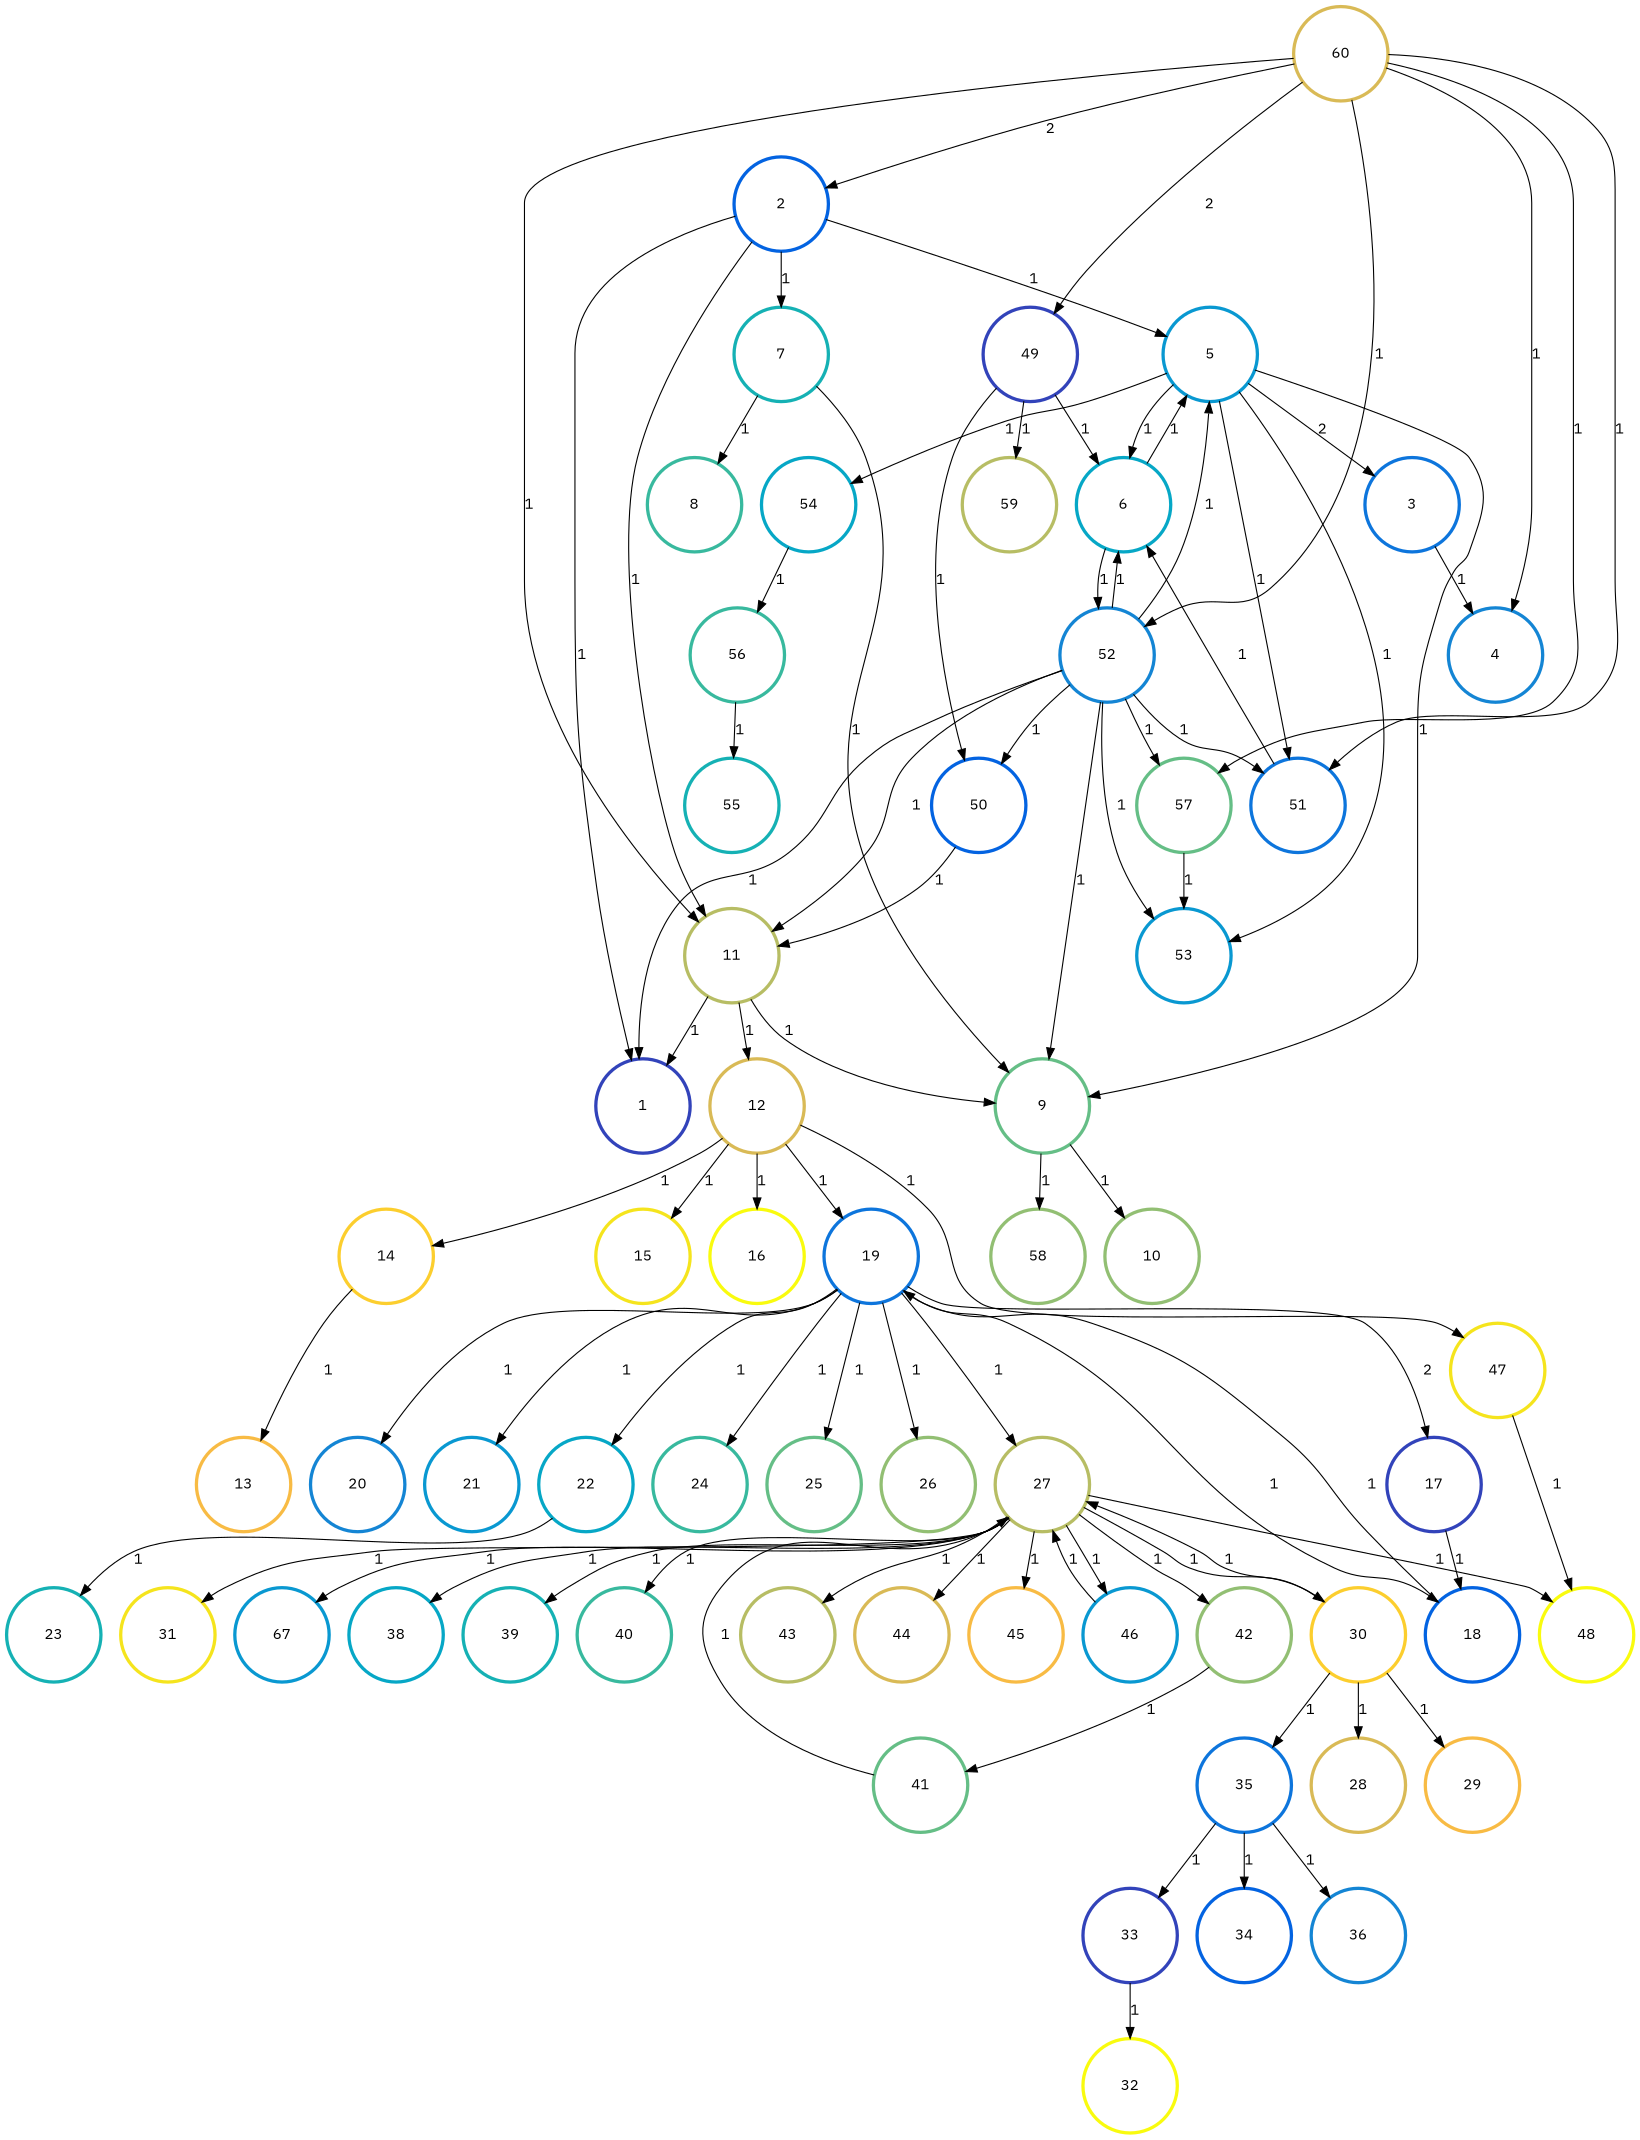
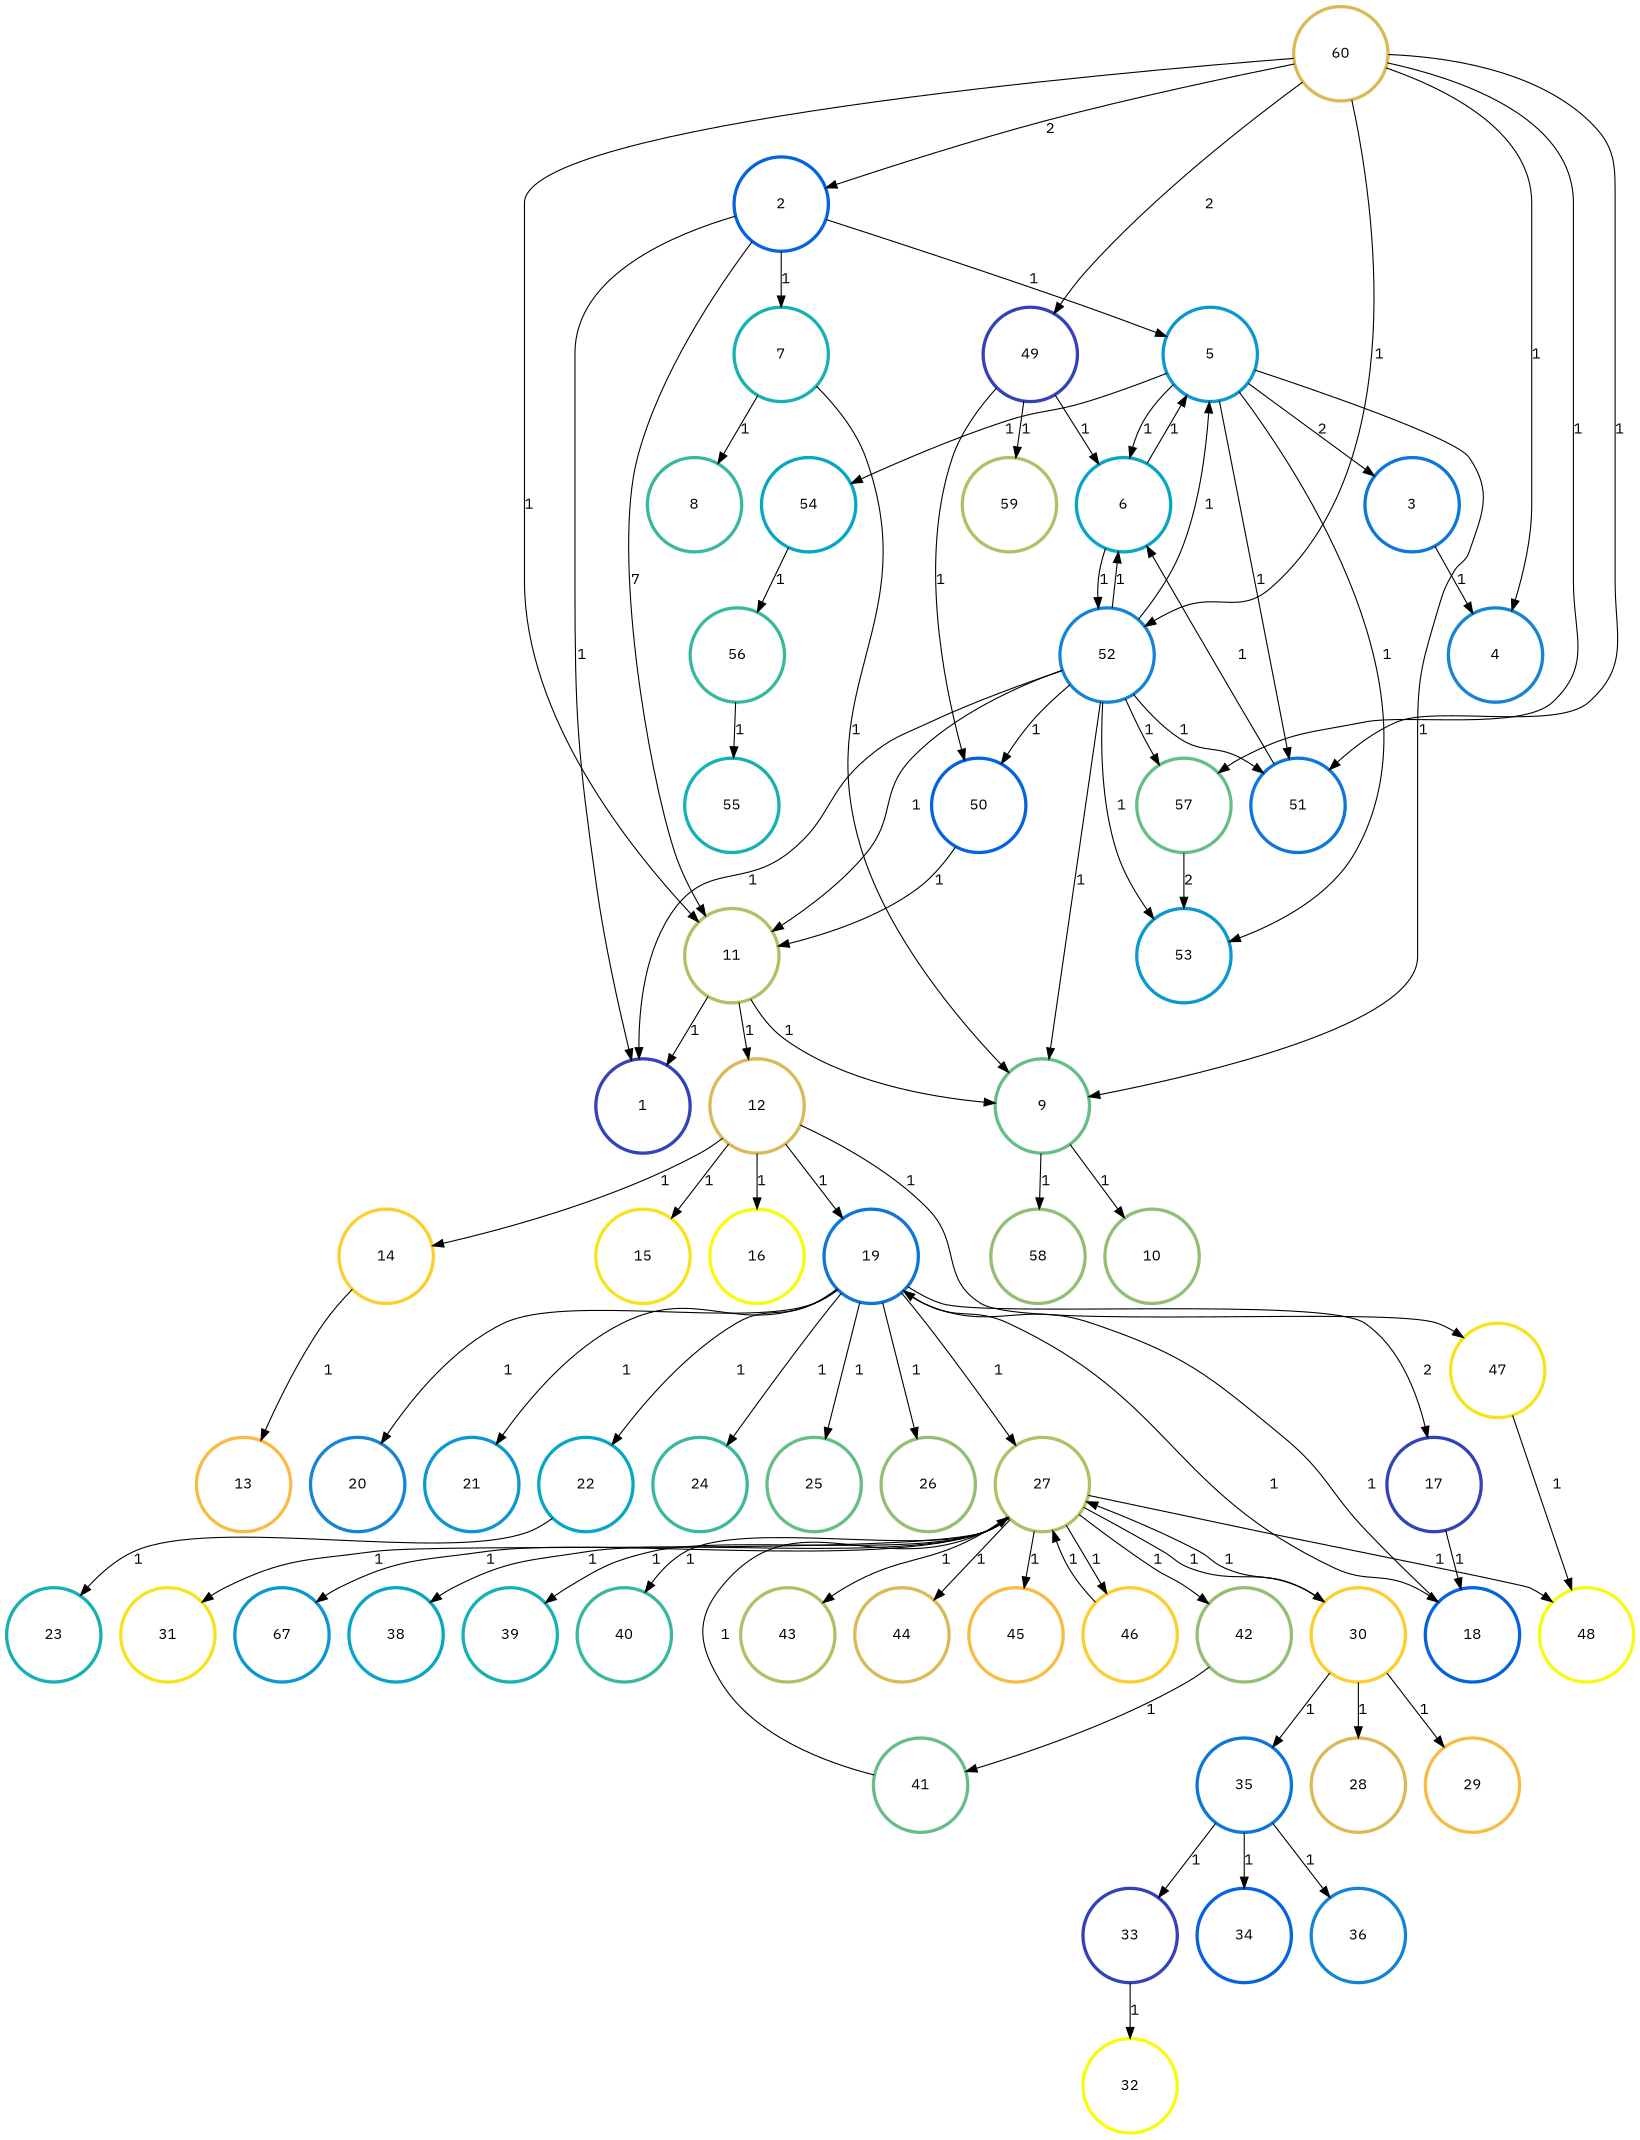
edge "2" -> "11": label "1" -> "7"
edge "57" -> "53": label "1" -> "2"
node "46": color #0998d1 -> #fcce2e
